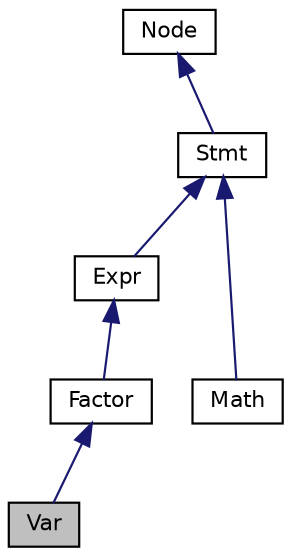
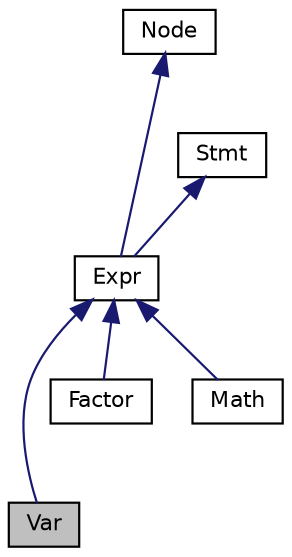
edge "Stmt" -> "Node": now "Expr" -> "Node"
edge "Math" -> "Stmt": now "Math" -> "Expr"
edge "Var" -> "Factor": now "Var" -> "Expr"
